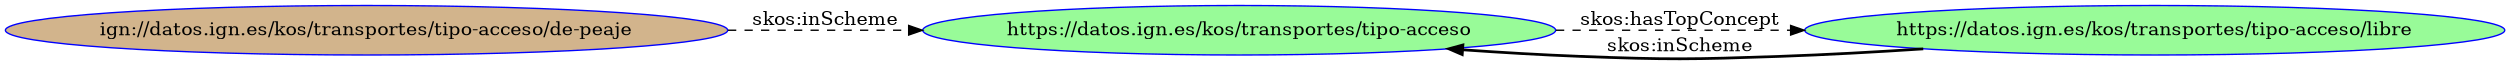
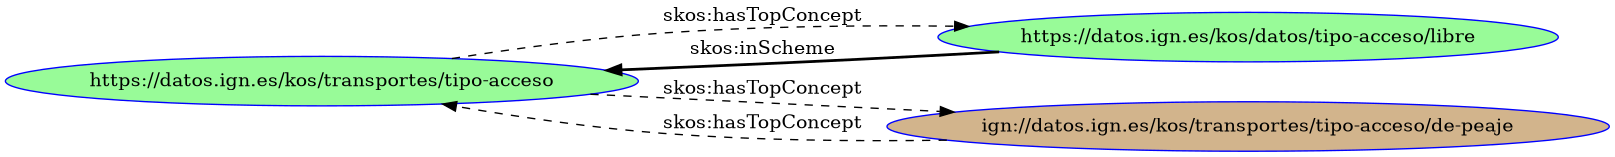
edge "ign://datos.ign.es/kos/transportes/tipo-acceso/de-peaje" -> "https://datos.ign.es/kos/transportes/tipo-acceso": label "skos:inScheme" -> "skos:hasTopConcept"
node "https://datos.ign.es/kos/transportes/tipo-acceso/libre": label "https://datos.ign.es/kos/transportes/tipo-acceso/libre" -> "https://datos.ign.es/kos/datos/tipo-acceso/libre"
edge "https://datos.ign.es/kos/transportes/tipo-acceso" -> "ign://datos.ign.es/kos/transportes/tipo-acceso/de-peaje": added, label "skos:hasTopConcept"
